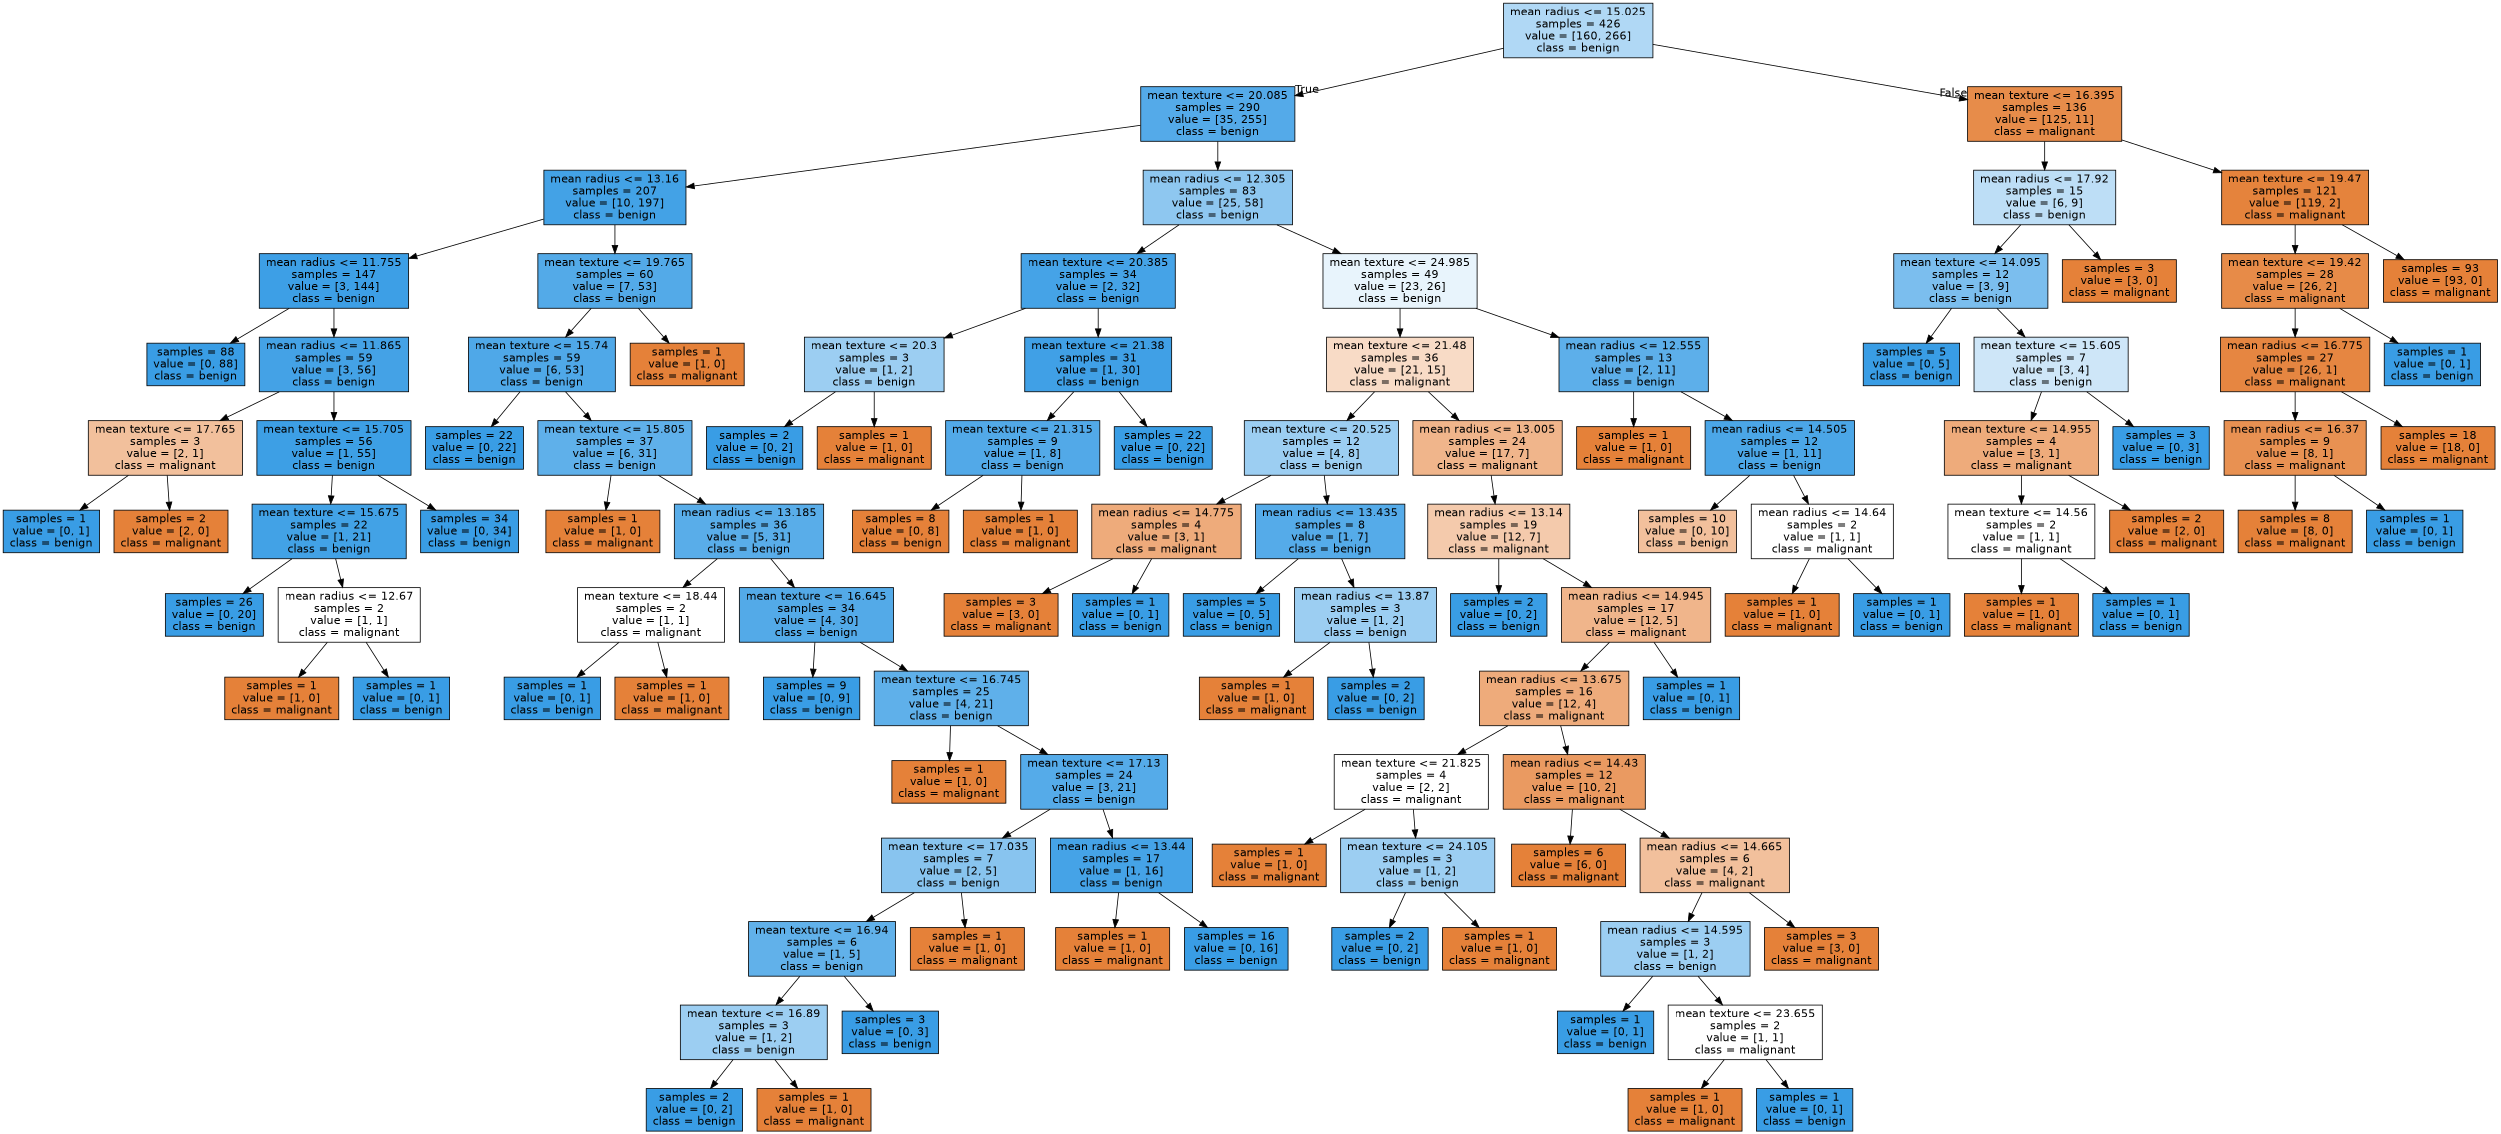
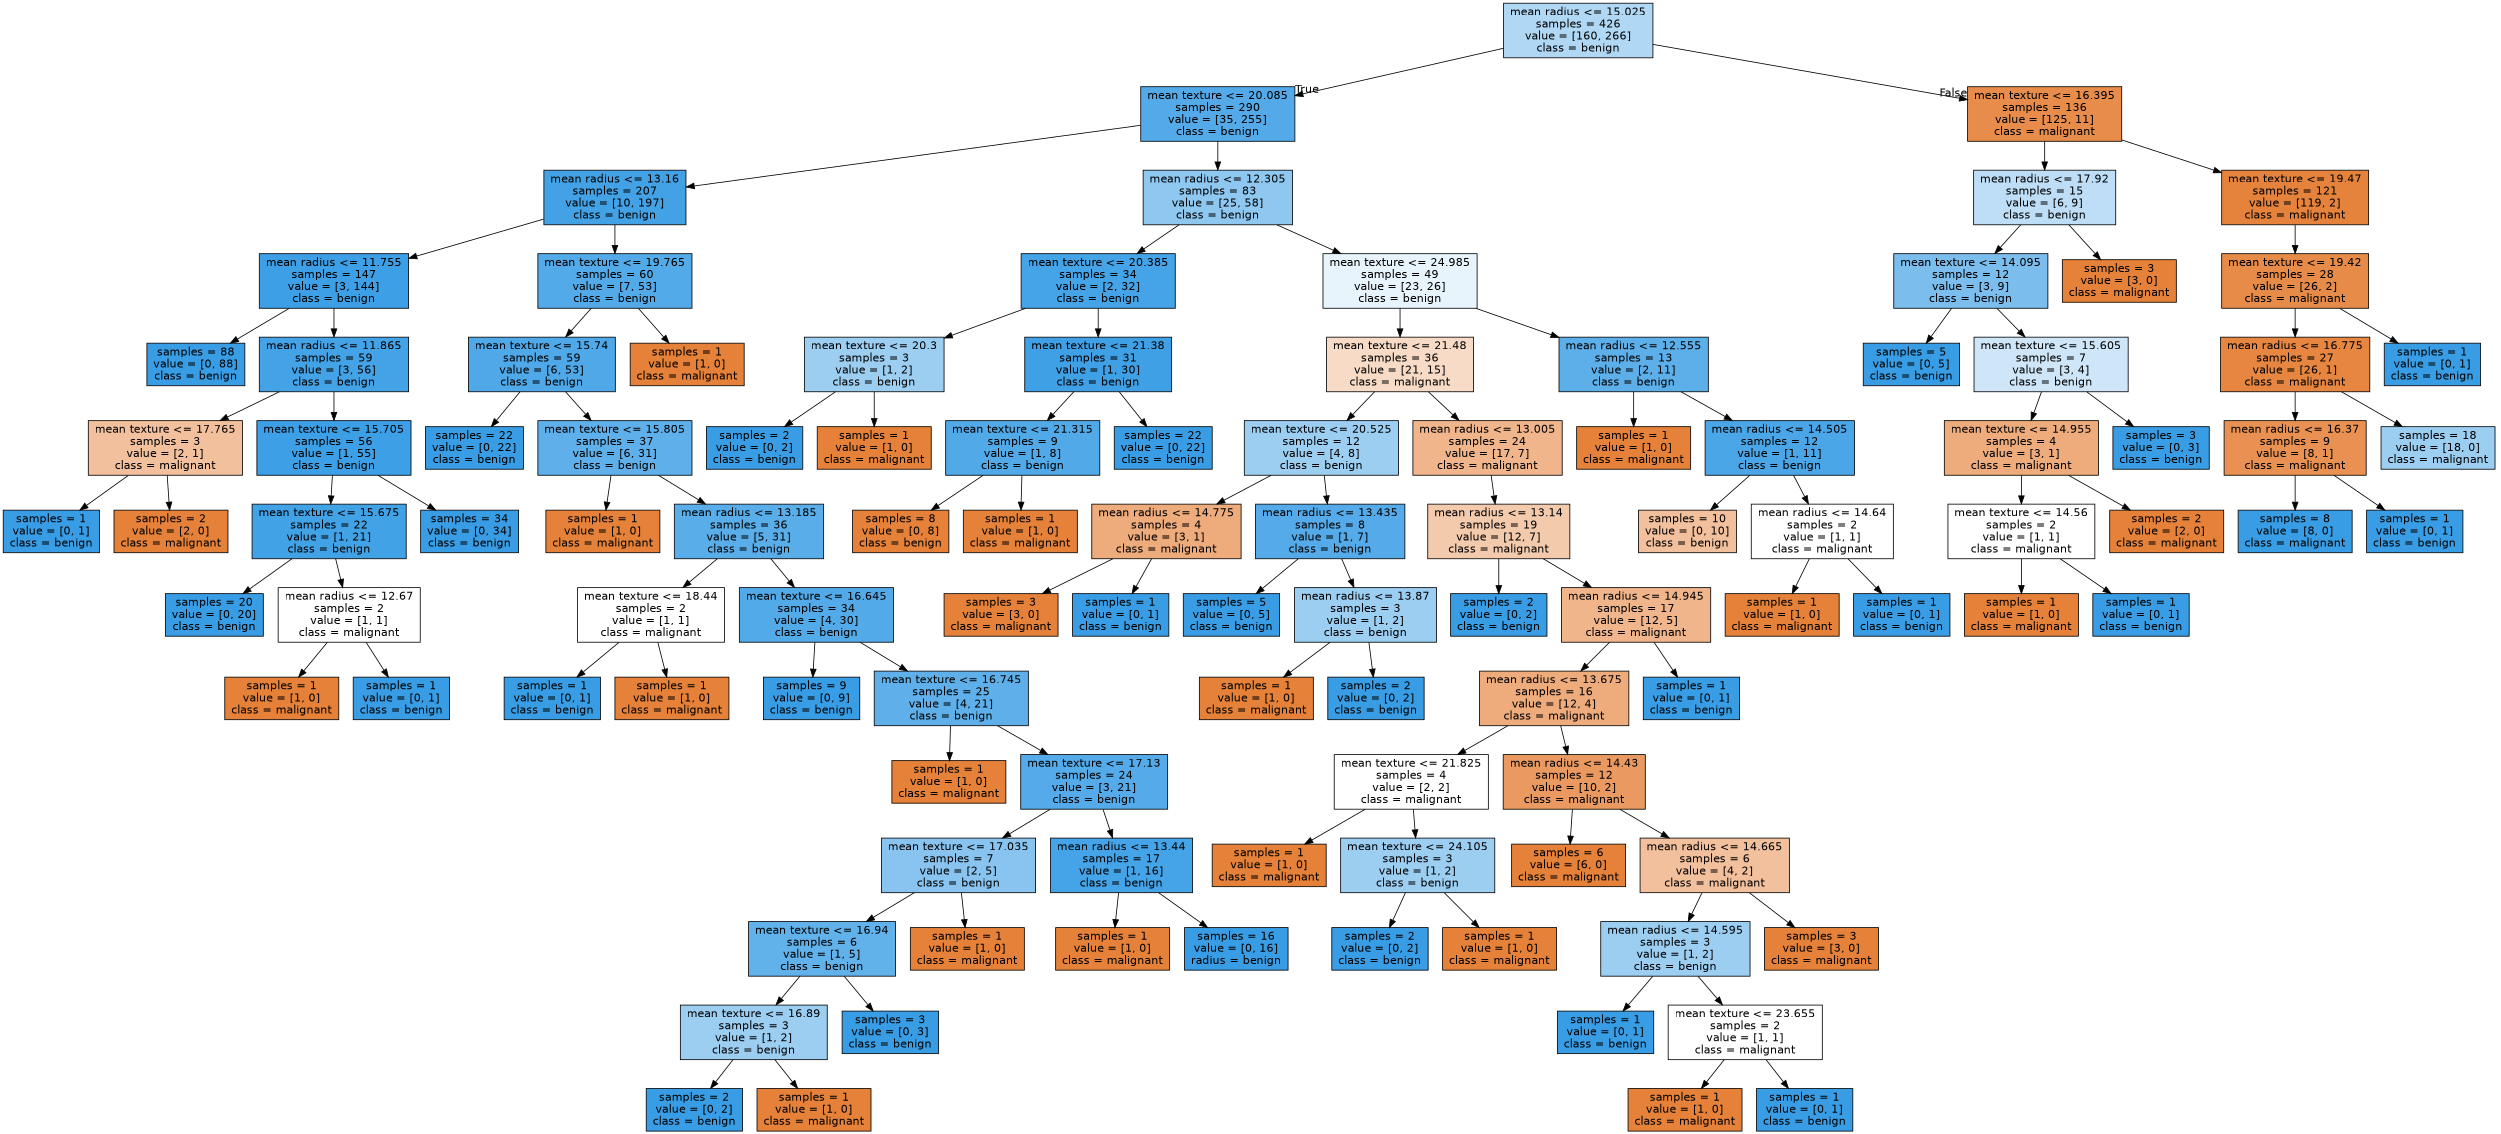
node "samples = 93 value = [93, 0] class = malignant": removed
node "samples = 18 value = [18, 0] class = malignant": fillcolor #e58139 -> #9ccef2
node "samples = 8 value = [8, 0] class = malignant": fillcolor #e58139 -> #399de5
node "samples = 26 value = [0, 20] class = benign": label "samples = 26 value = [0, 20] class = benign" -> "samples = 20 value = [0, 20] class = benign"
node "samples = 16 value = [0, 16] class = benign": label "samples = 16 value = [0, 16] class = benign" -> "samples = 16 value = [0, 16] radius = benign"
